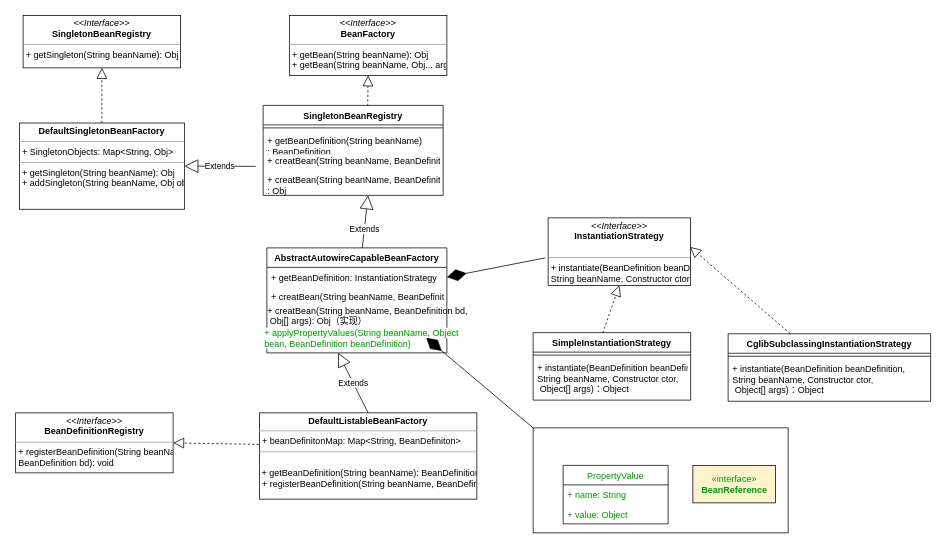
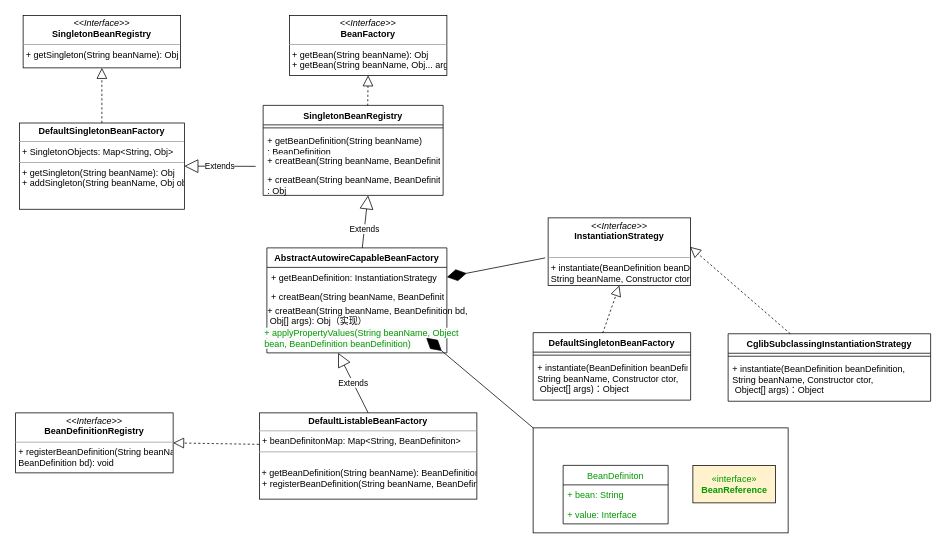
node "SimpleInstantiationStrategy": label "SimpleInstantiationStrategy" -> "DefaultSingletonBeanFactory"
node "PropertyValue": label "PropertyValue" -> "BeanDefiniton"
node "+ name: String": label "+ name: String" -> "+ bean: String"
node "+ value: Object": label "+ value: Object" -> "+ value: Interface"
